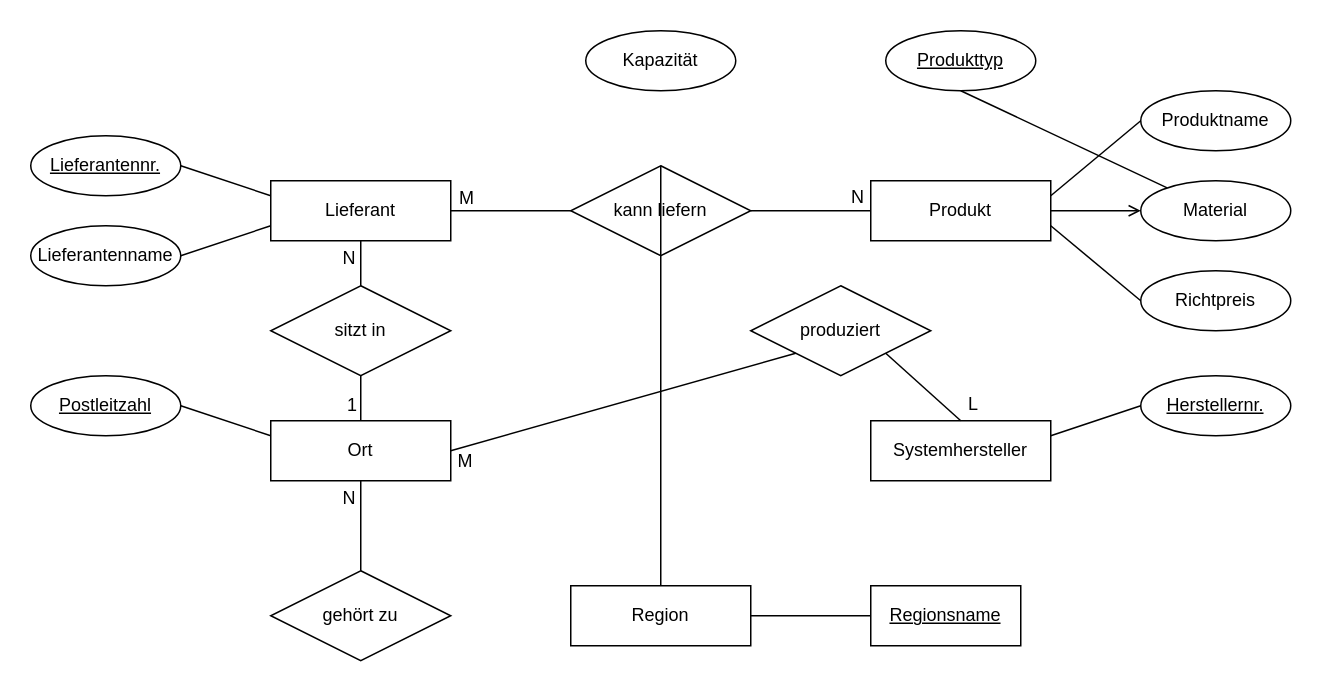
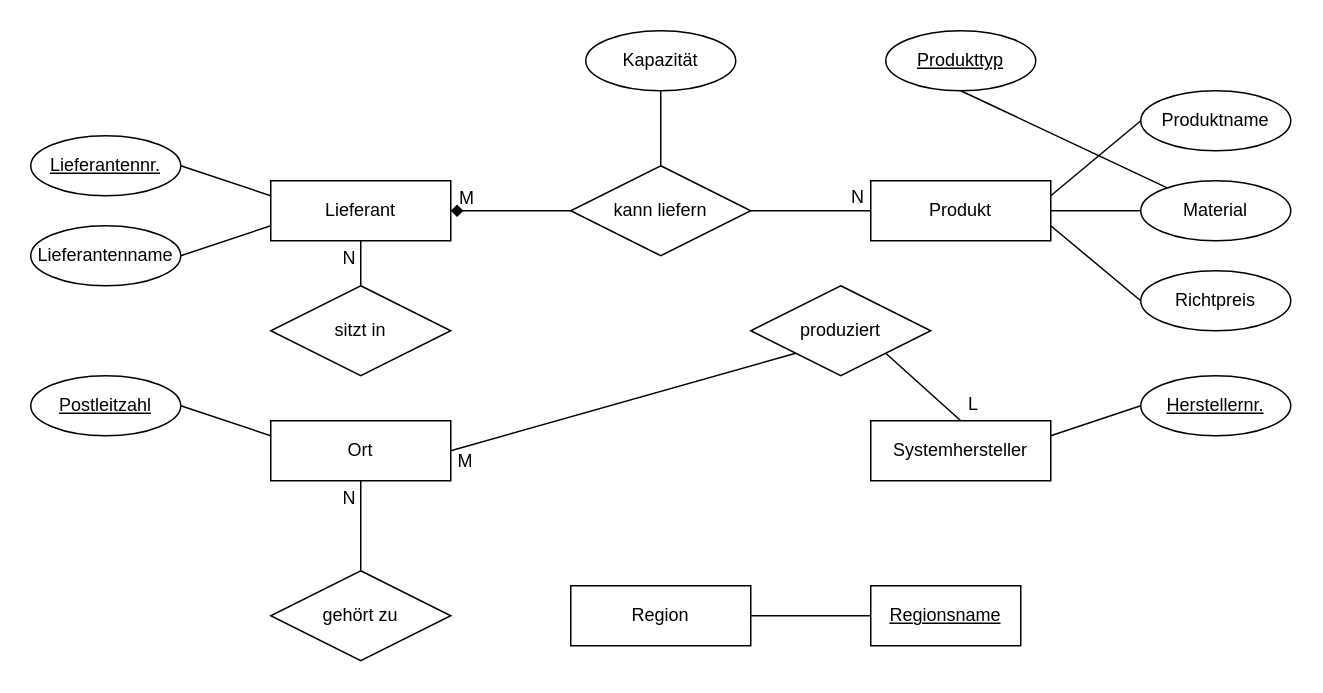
edge "Lieferant" -- "kann liefern": arrowhead none -> diamond
edge "Produkt" -> "Material": arrowhead open -> none
edge "kann liefern" -- "Region": now "kann liefern" -- "Kapazität"
edge "sitzt in" -- "Ort": removed, label "1"
